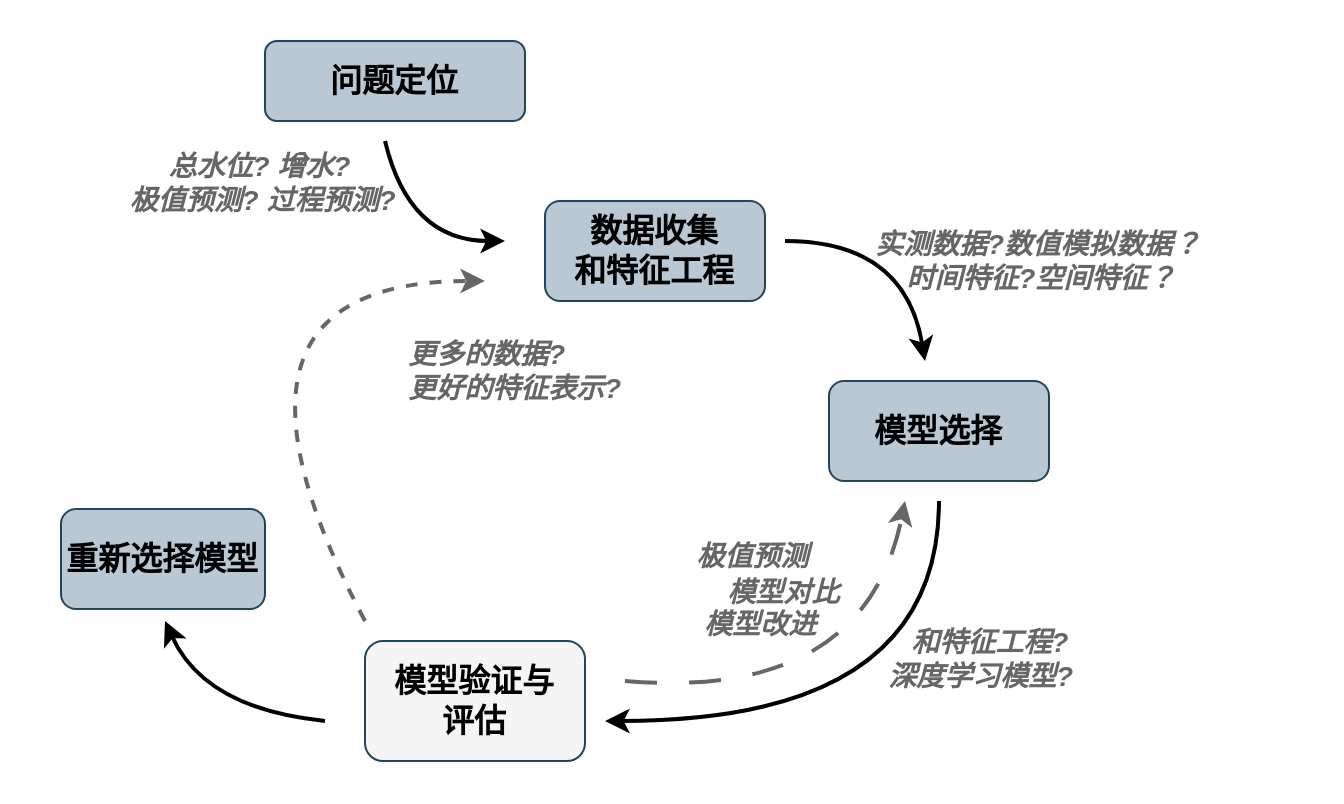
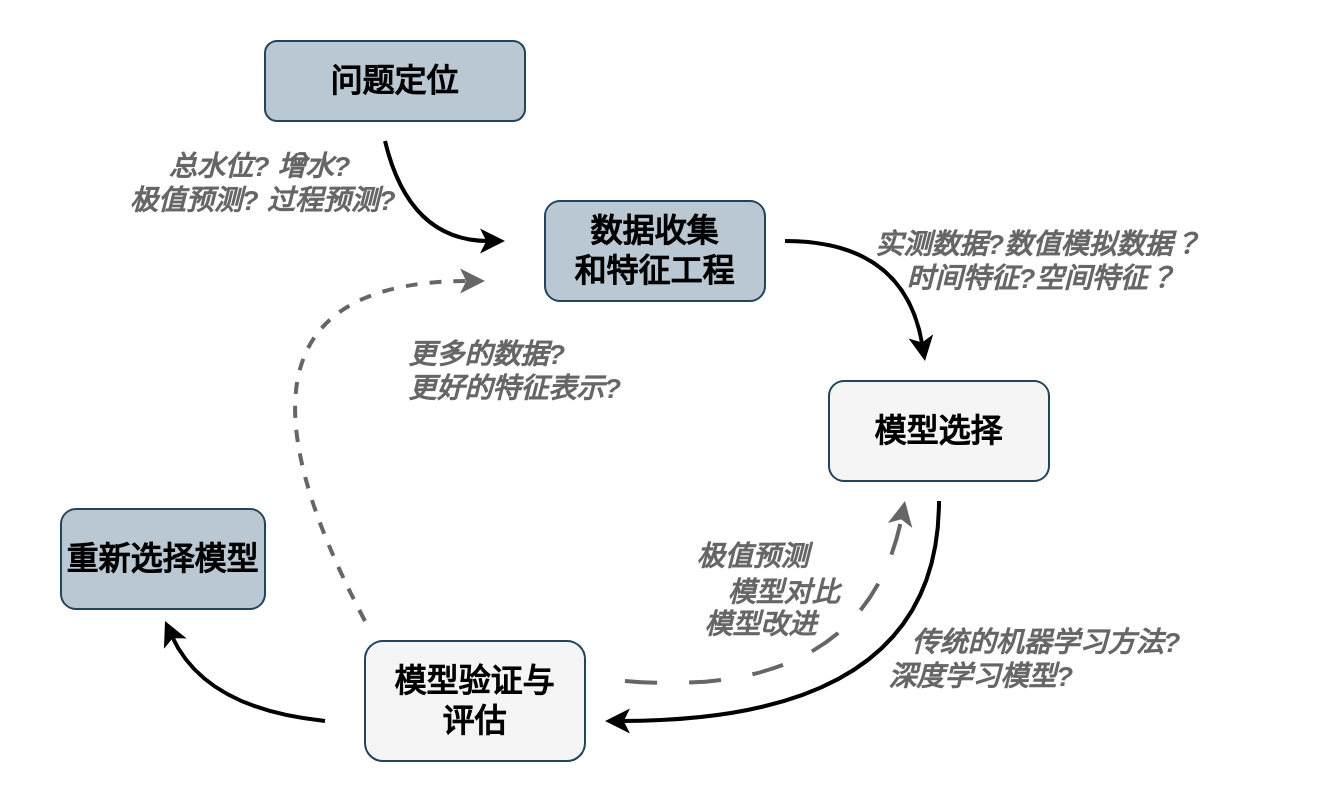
node "模型选择": fillcolor #bac8d3 -> #f5f5f5
node "和特征工程? 深度学习模型?": label "和特征工程? 深度学习模型?" -> "传统的机器学习方法? 深度学习模型?"
